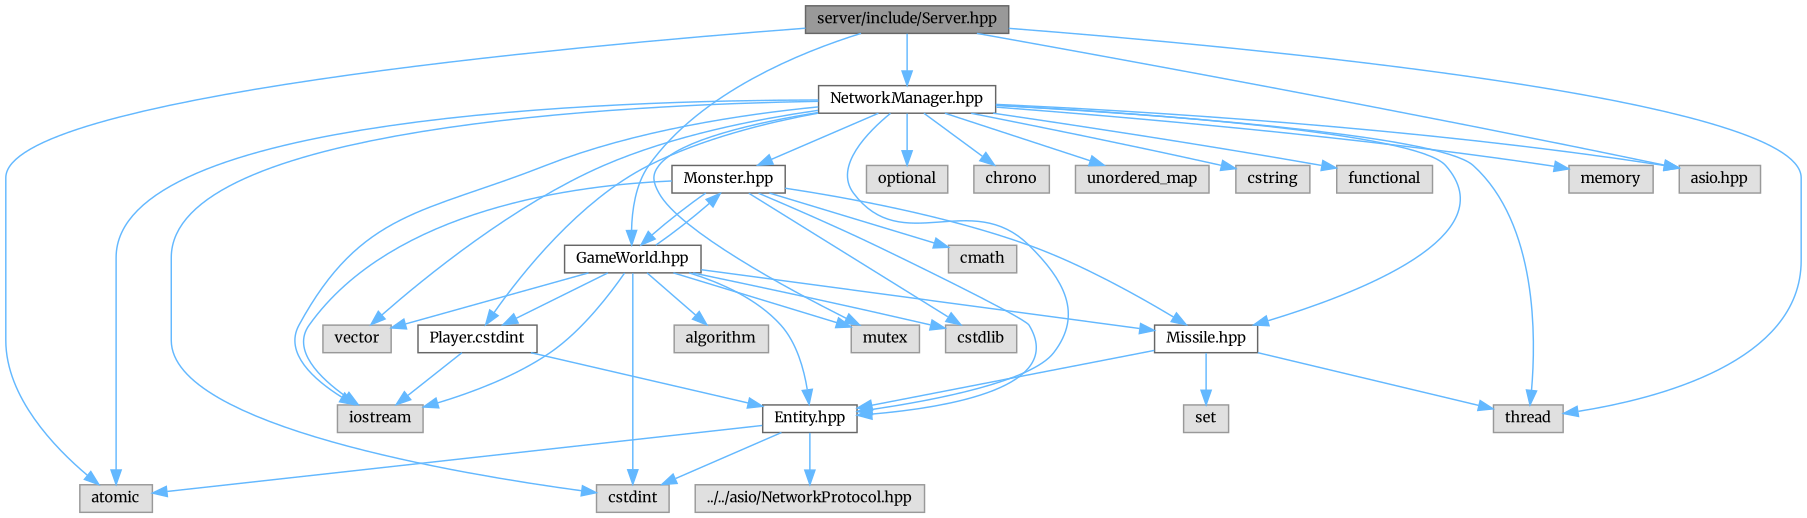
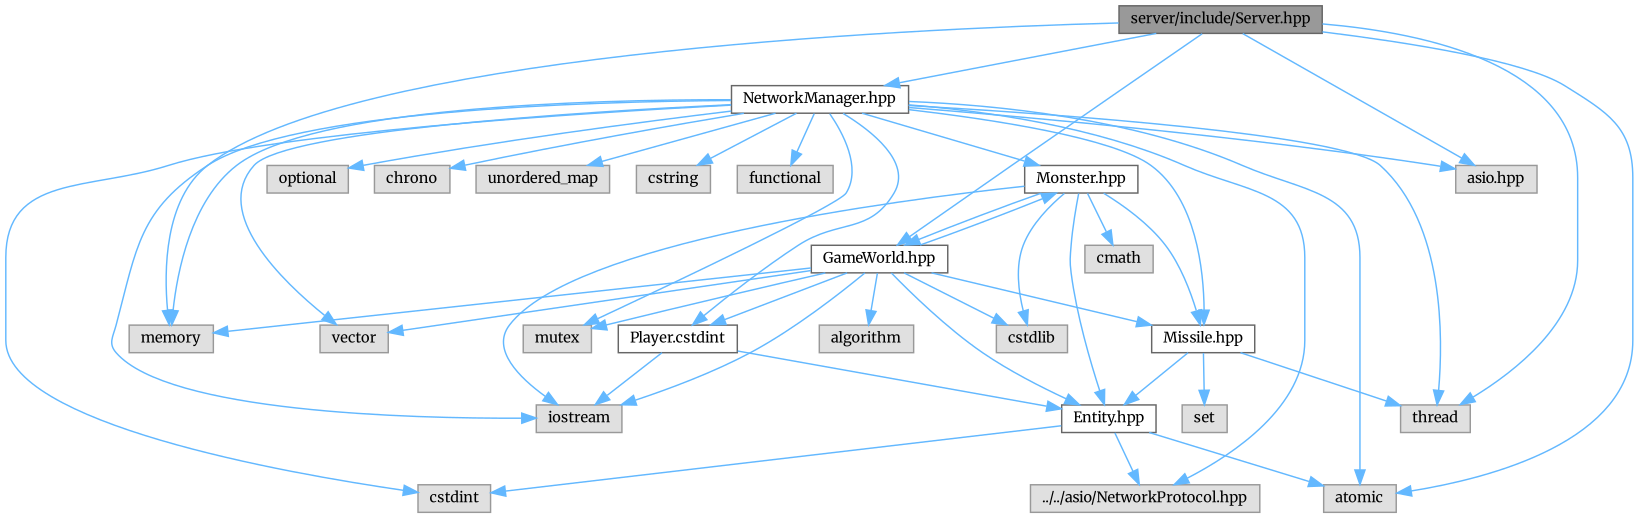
edge "server/include/Server.hpp" -> "memory": added
edge "NetworkManager.hpp" -> "Entity.hpp": now "NetworkManager.hpp" -> "../../asio/NetworkProtocol.hpp"
edge "GameWorld.hpp" -> "cstdint": now "GameWorld.hpp" -> "memory"
